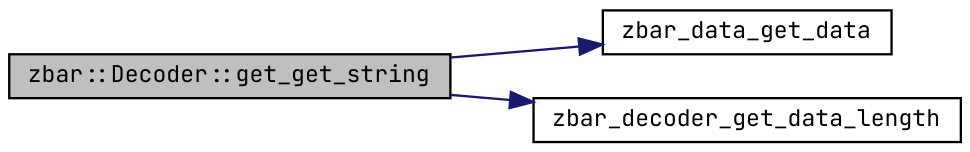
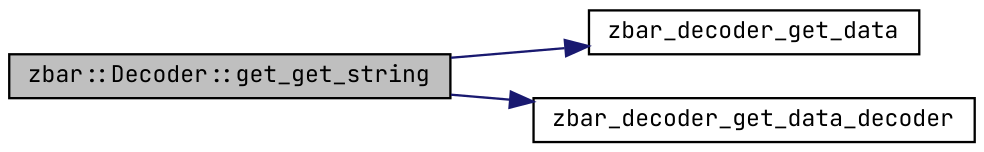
node "zbar_data_get_data": label "zbar_data_get_data" -> "zbar_decoder_get_data"
node "zbar_decoder_get_data_length": label "zbar_decoder_get_data_length" -> "zbar_decoder_get_data_decoder"
